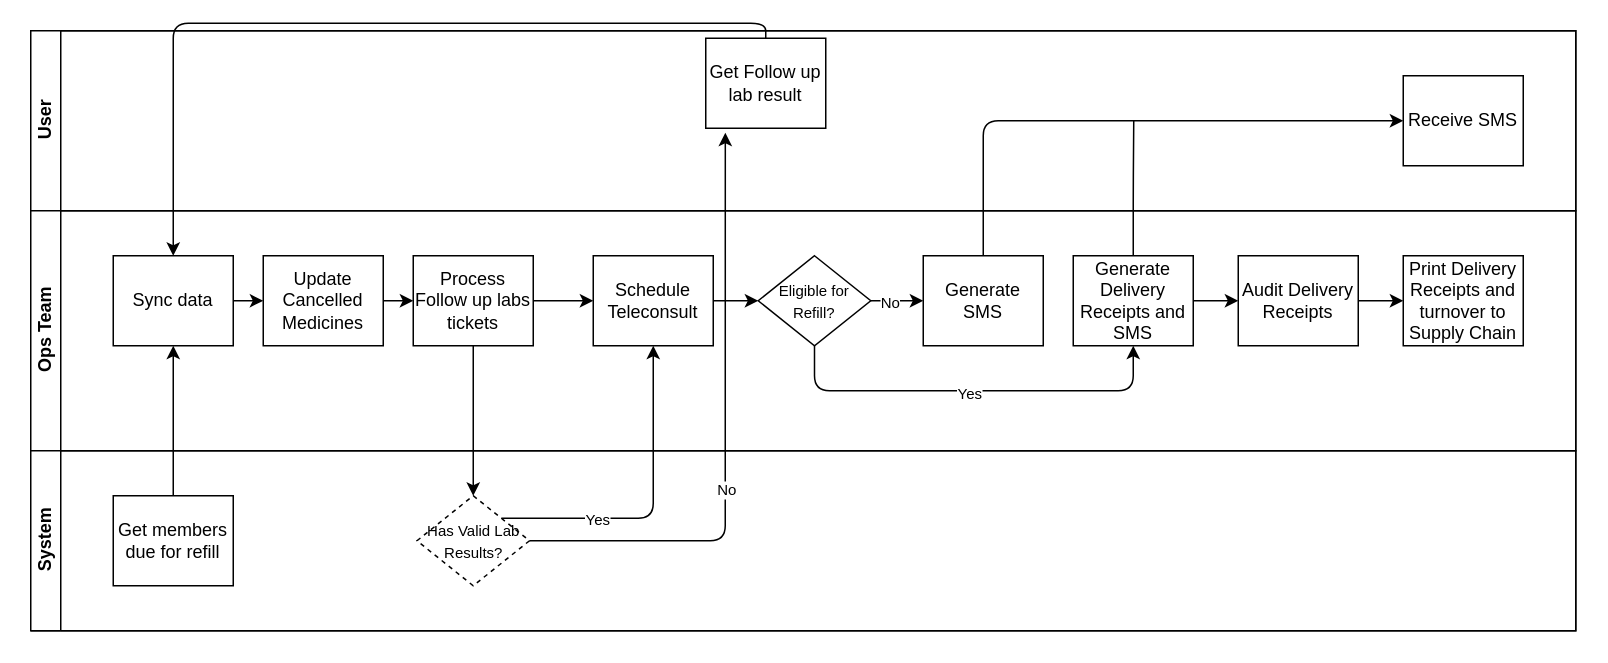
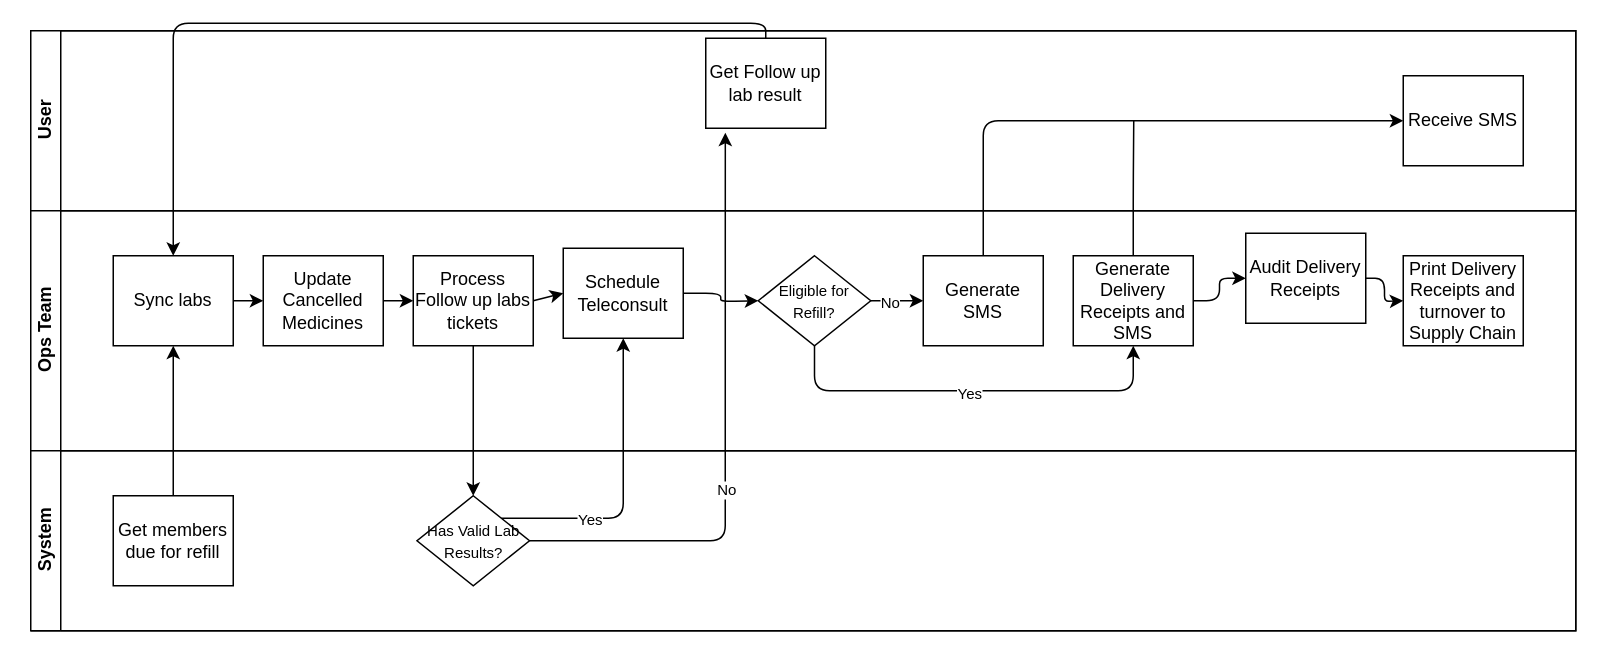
node "Sync data": label "Sync data" -> "Sync labs"
node "Schedule Teleconsult": moved (653, 301) -> (623, 293)
node "Audit Delivery Receipts": moved (1298, 301) -> (1306, 278)
node "Has Valid Lab Results?": style dashed -> solid
